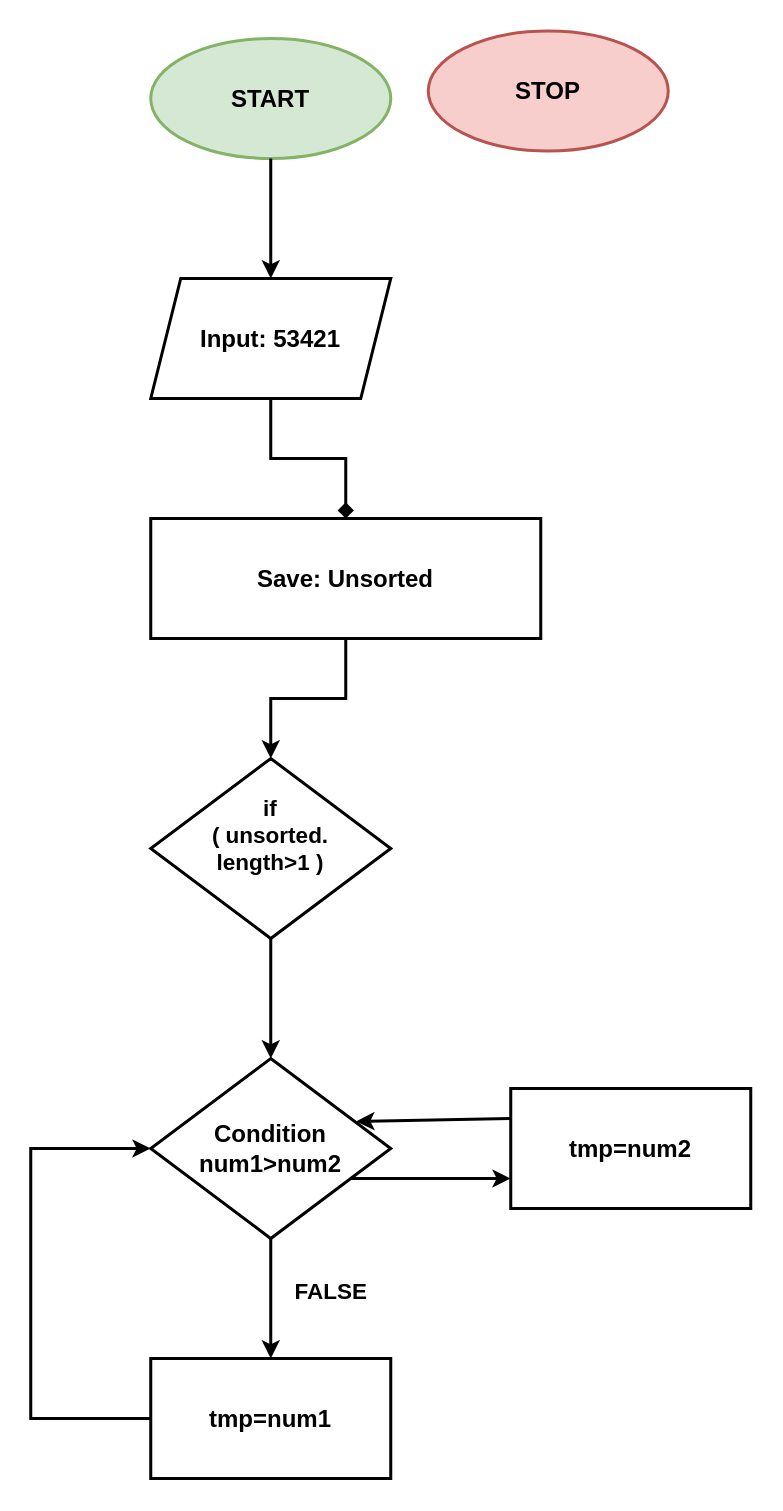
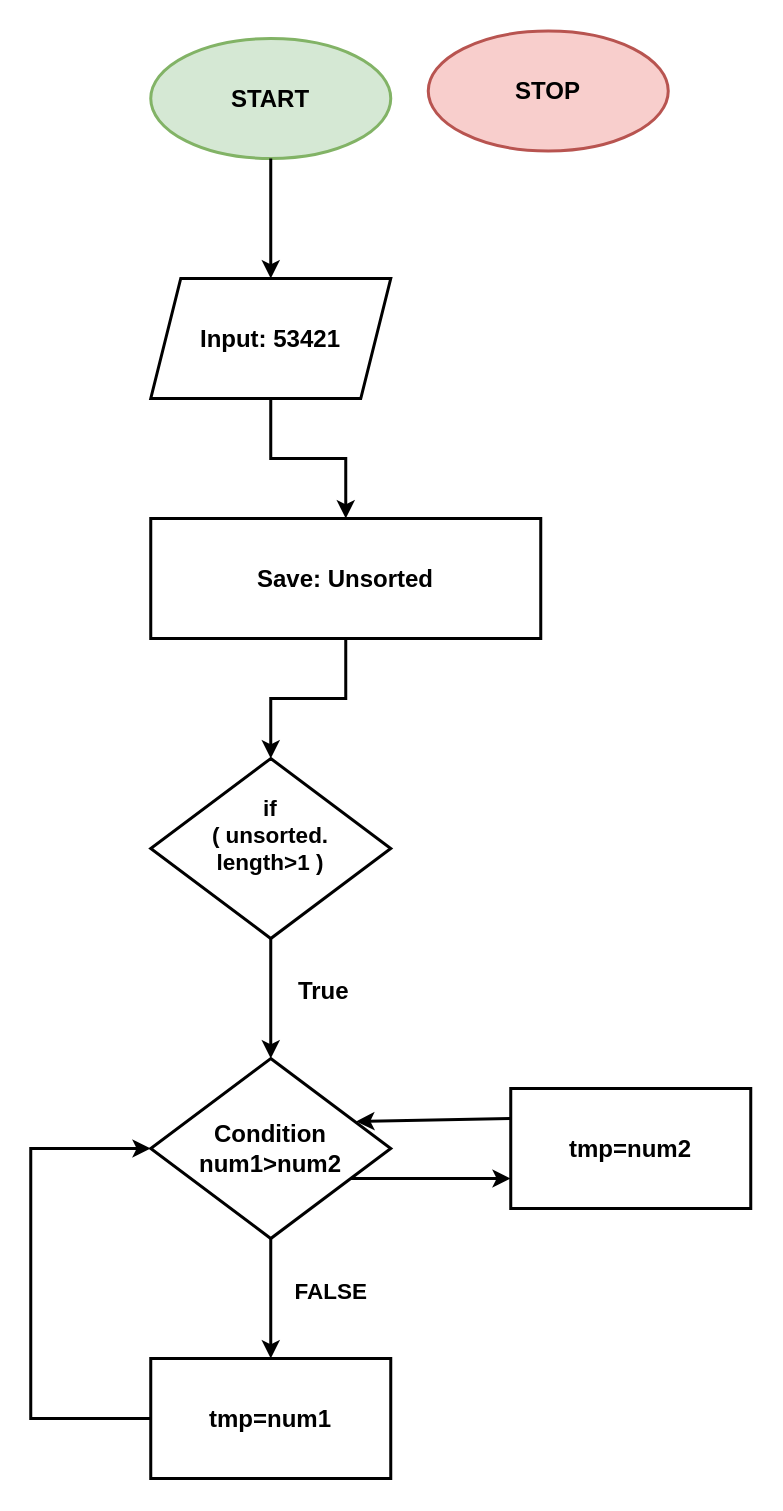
edge "Input: 53421" -> "Save: Unsorted": arrowhead diamond -> classic
node "True": added
